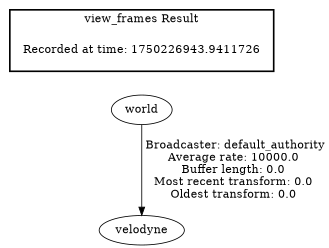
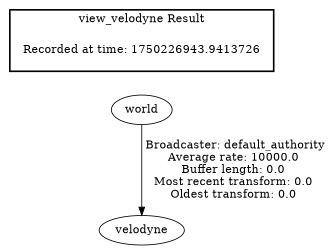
cluster "view_frames Result": label "view_frames Result" -> "view_velodyne Result"
node "Recorded at time: 1750226943.9411726": label "Recorded at time: 1750226943.9411726" -> "Recorded at time: 1750226943.9413726"
